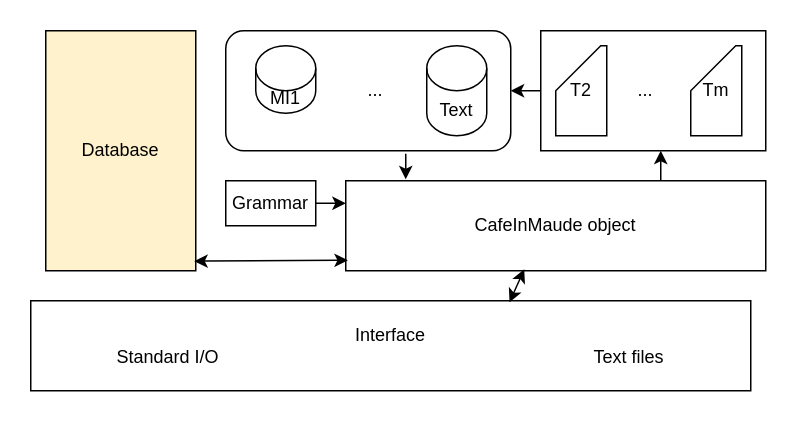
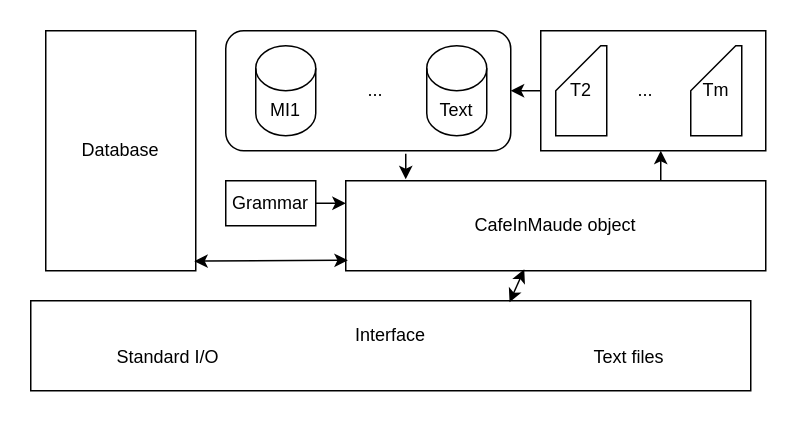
node "MI1": size 60x68 -> 60x90
node "Database": fillcolor #fff2cc -> #ffffff
